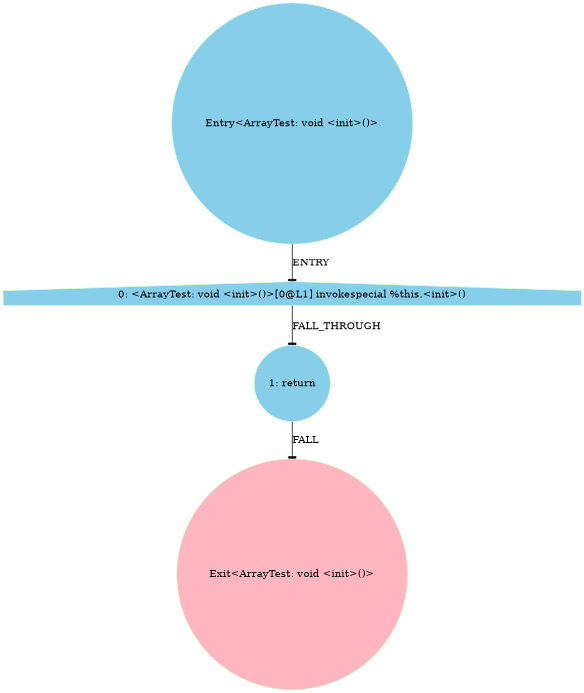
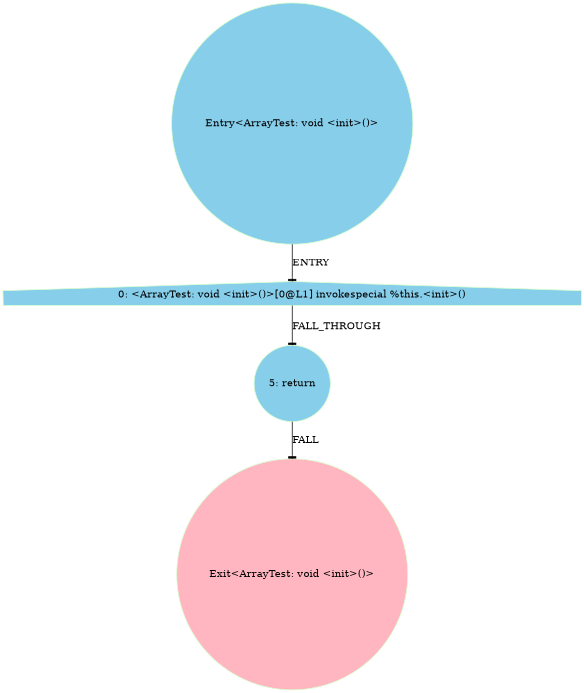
node "1: return": label "1: return" -> "5: return"
